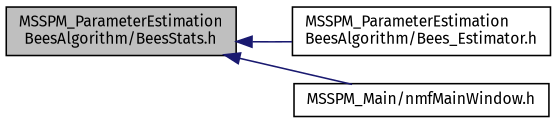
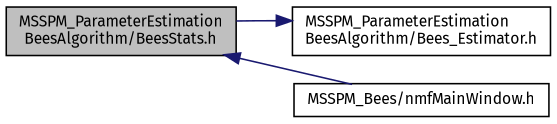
edge "MSSPM_ParameterEstimation BeesAlgorithm/Bees_Estimator.h" -> "MSSPM_ParameterEstimation BeesAlgorithm/BeesStats.h": reversed
node "MSSPM_Main/nmfMainWindow.h": label "MSSPM_Main/nmfMainWindow.h" -> "MSSPM_Bees/nmfMainWindow.h"
